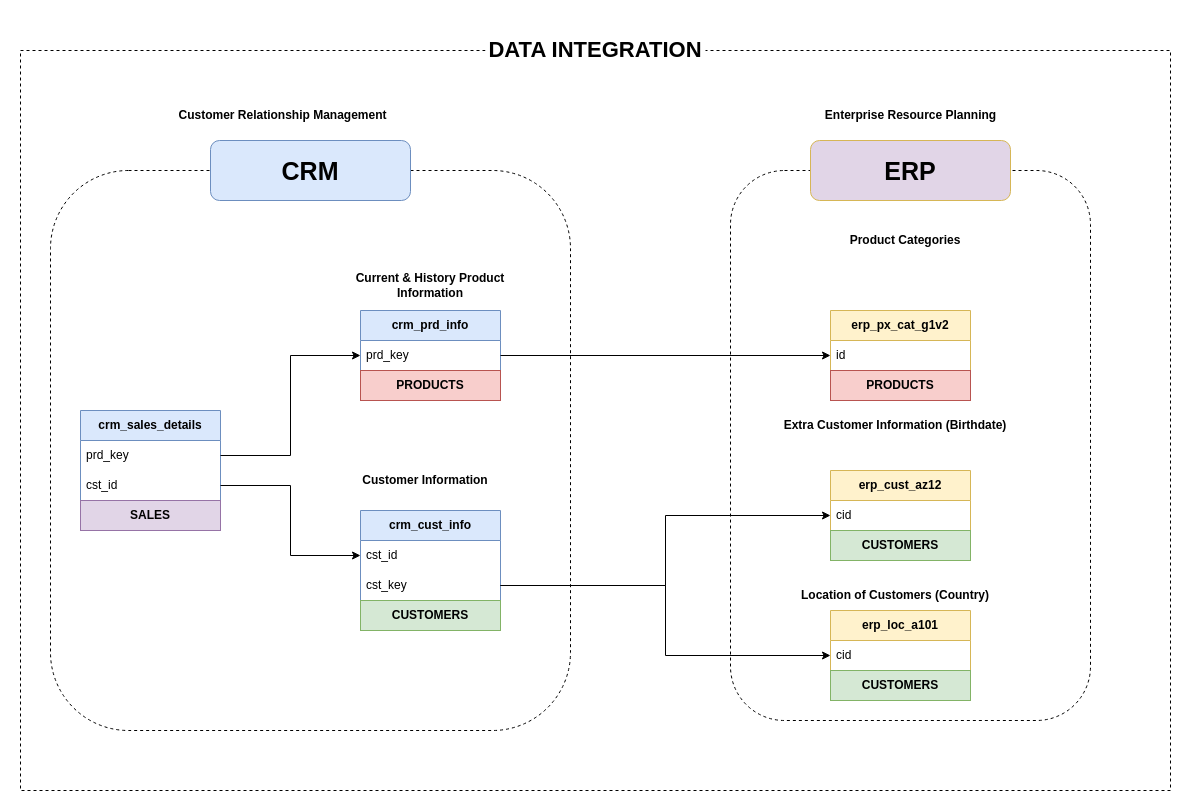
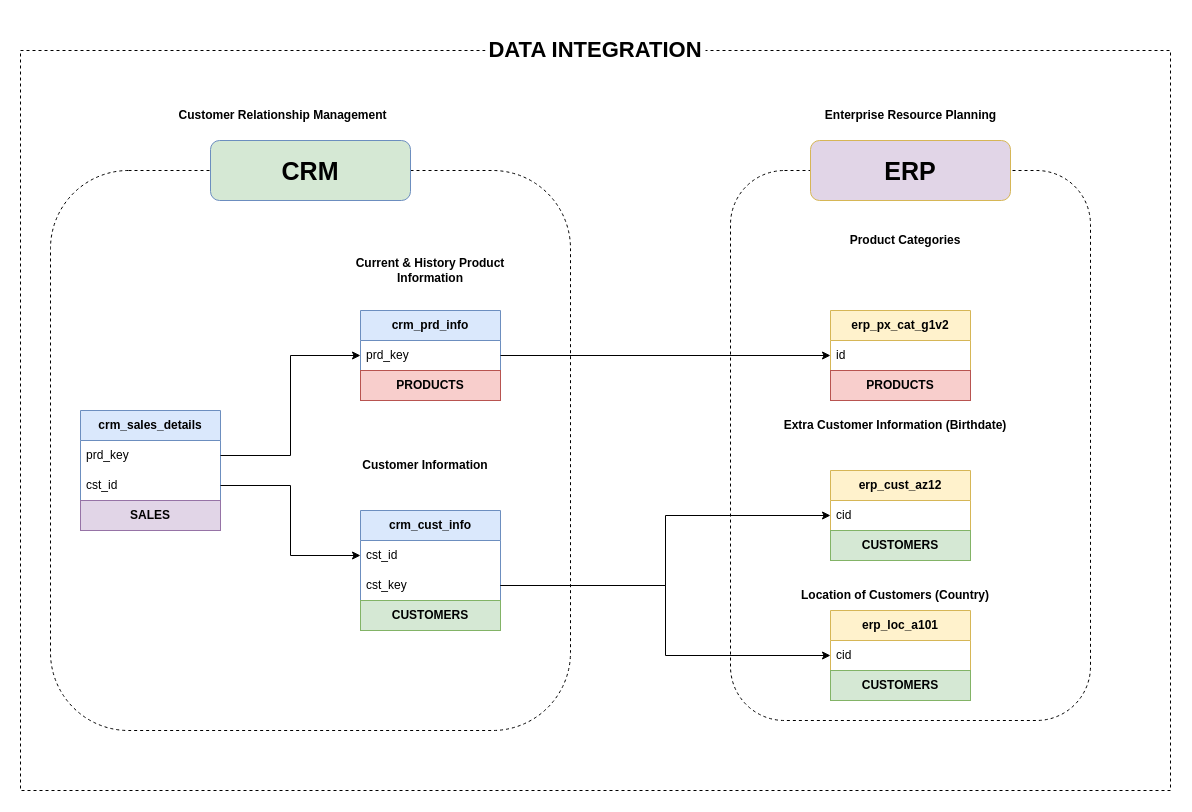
node "CRM": fillcolor #dae8fc -> #d5e8d4
node "Current & History Product Information": moved (431, 286) -> (431, 271)
node "Customer Information": moved (426, 481) -> (426, 466)
